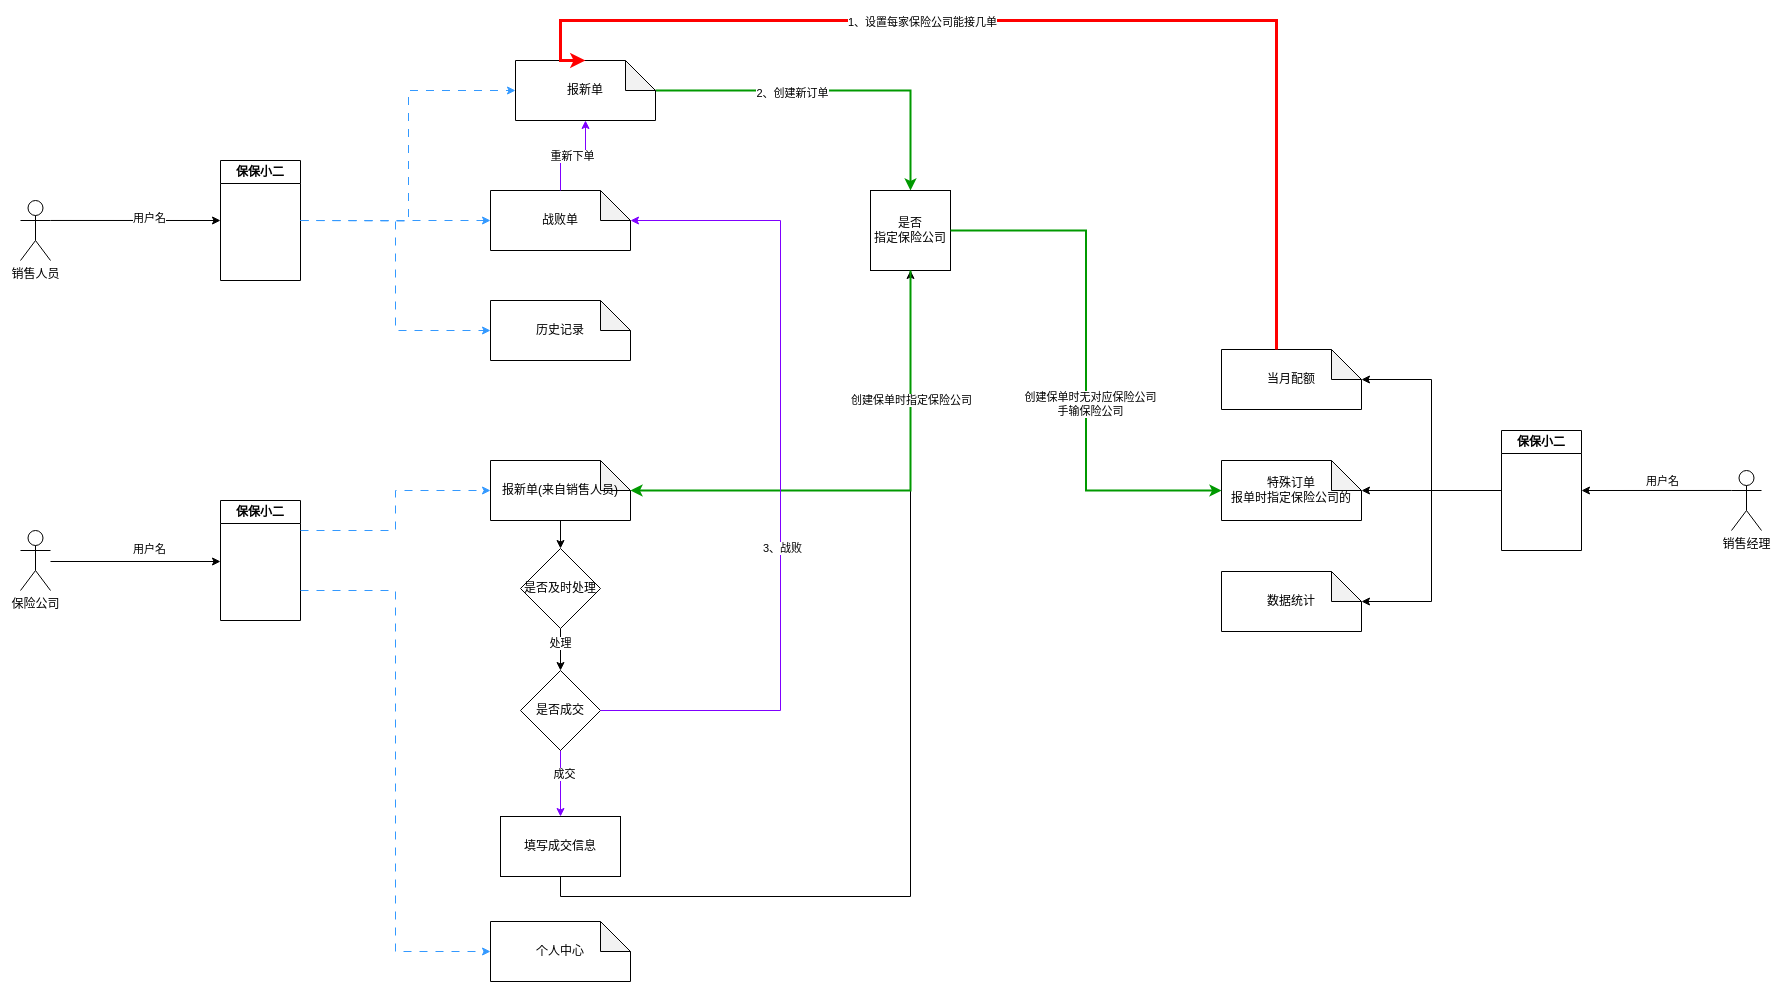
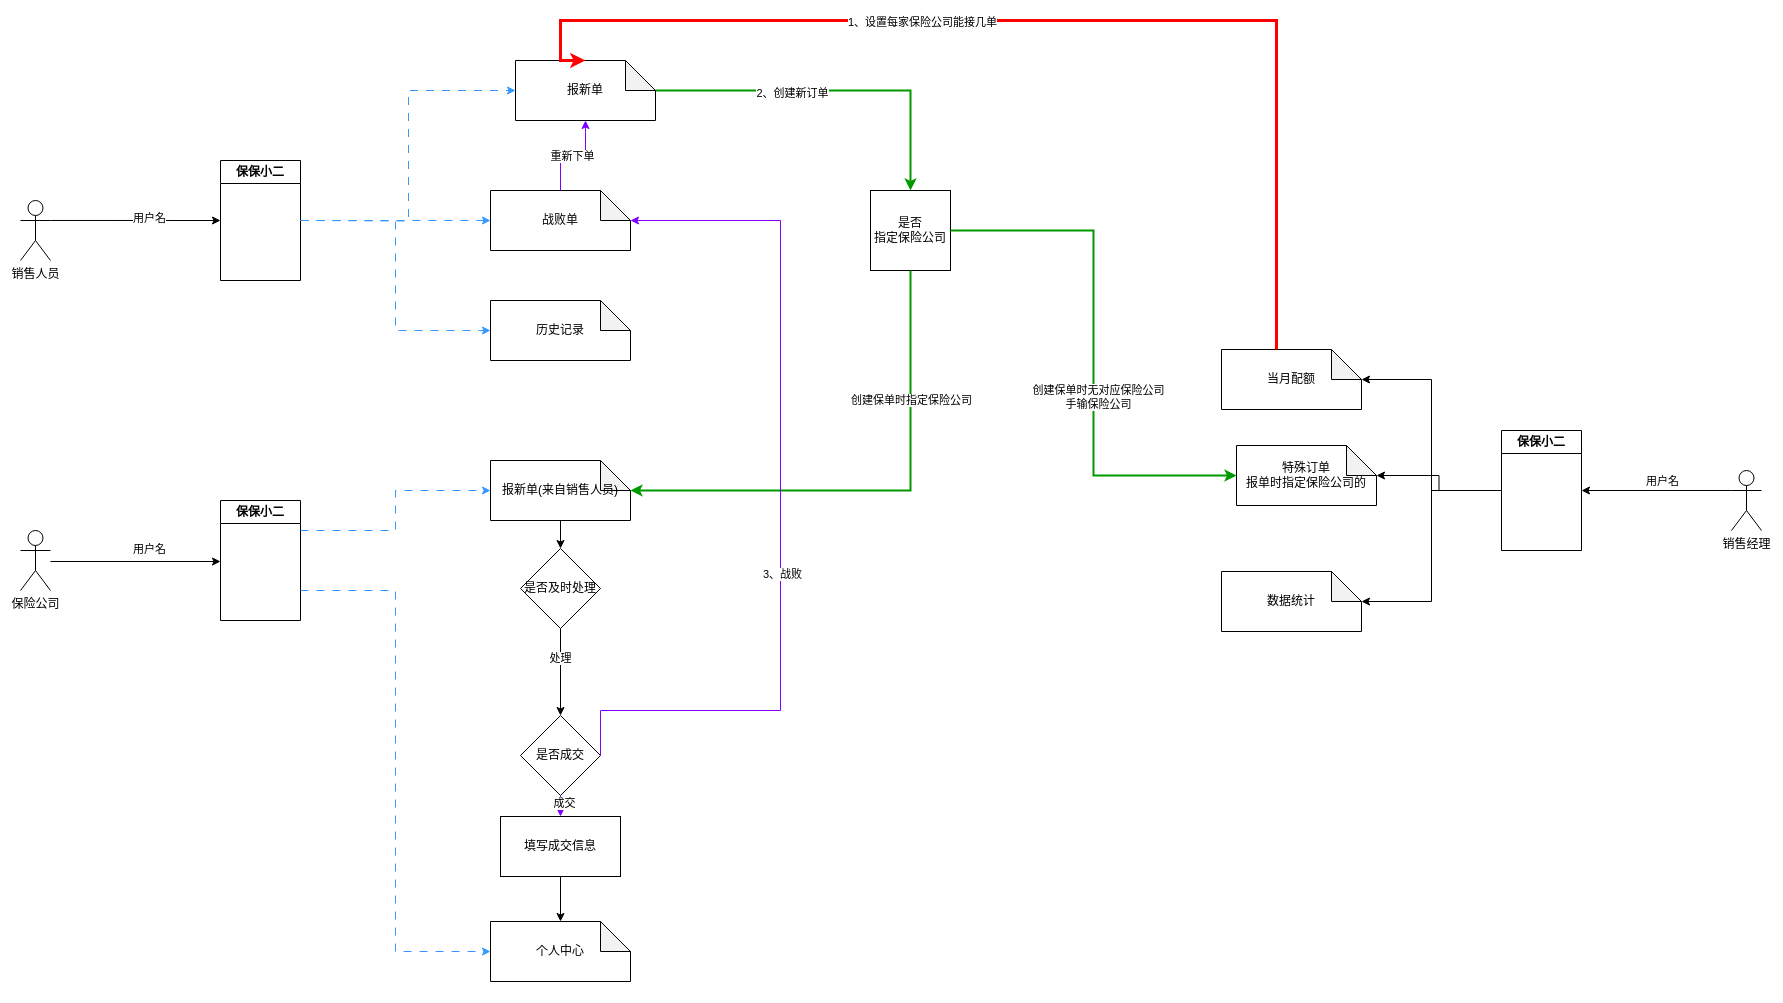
node "特殊订单 报单时指定保险公司的": moved (1292, 491) -> (1307, 476)
node "是否成交": moved (561, 711) -> (561, 756)
edge "填写成交信息" -> "是否 指定保险公司": now "填写成交信息" -> "个人中心"
